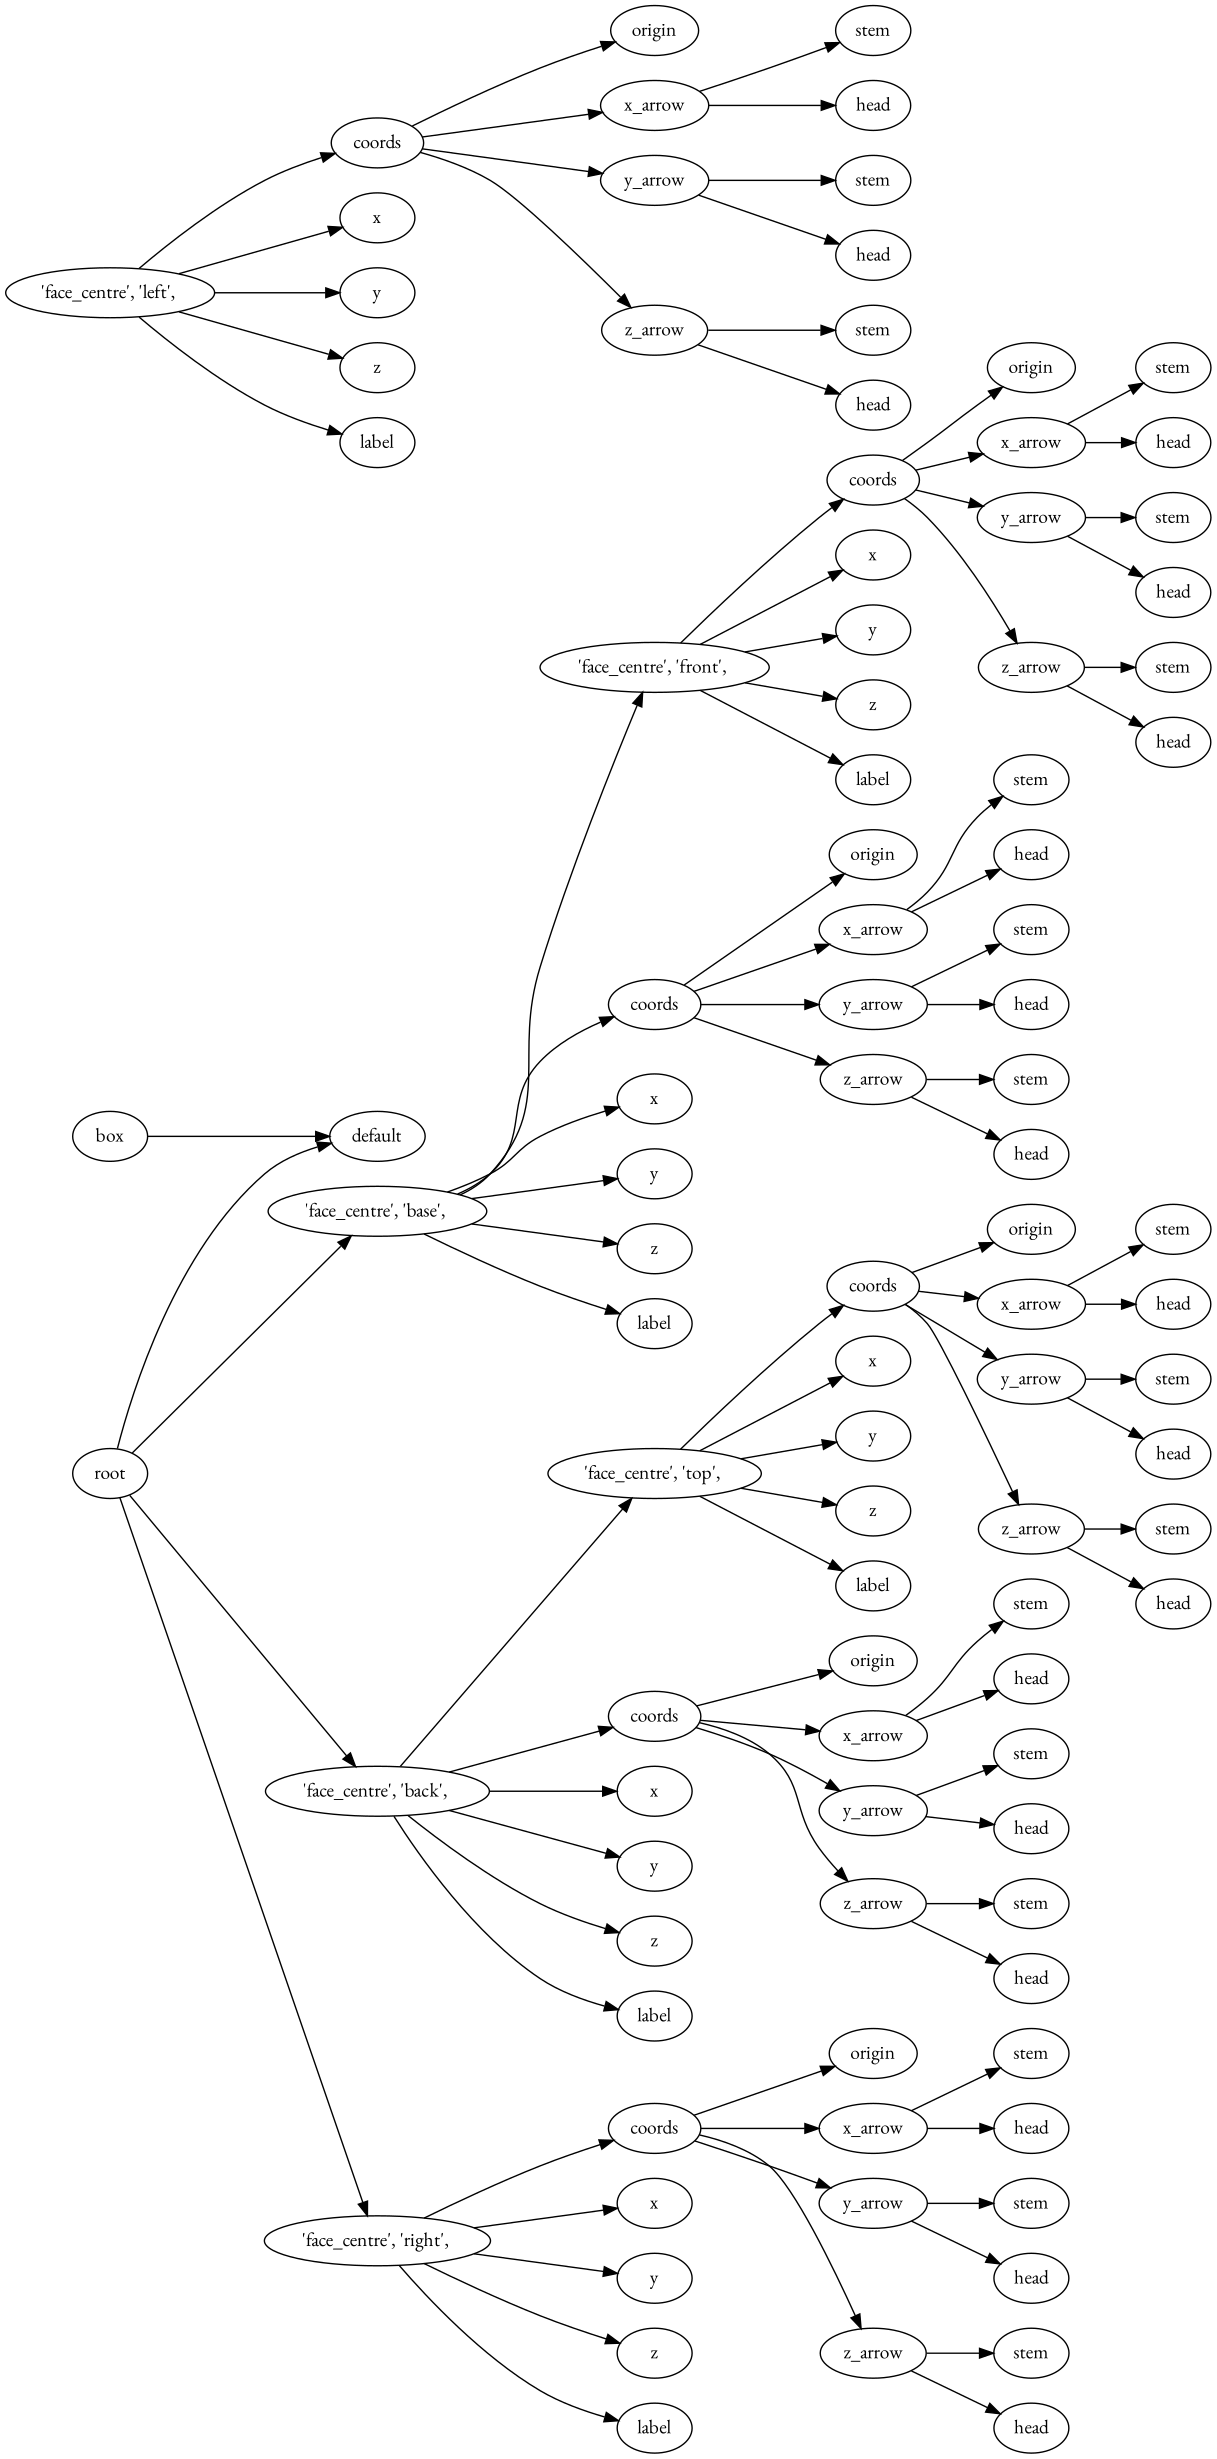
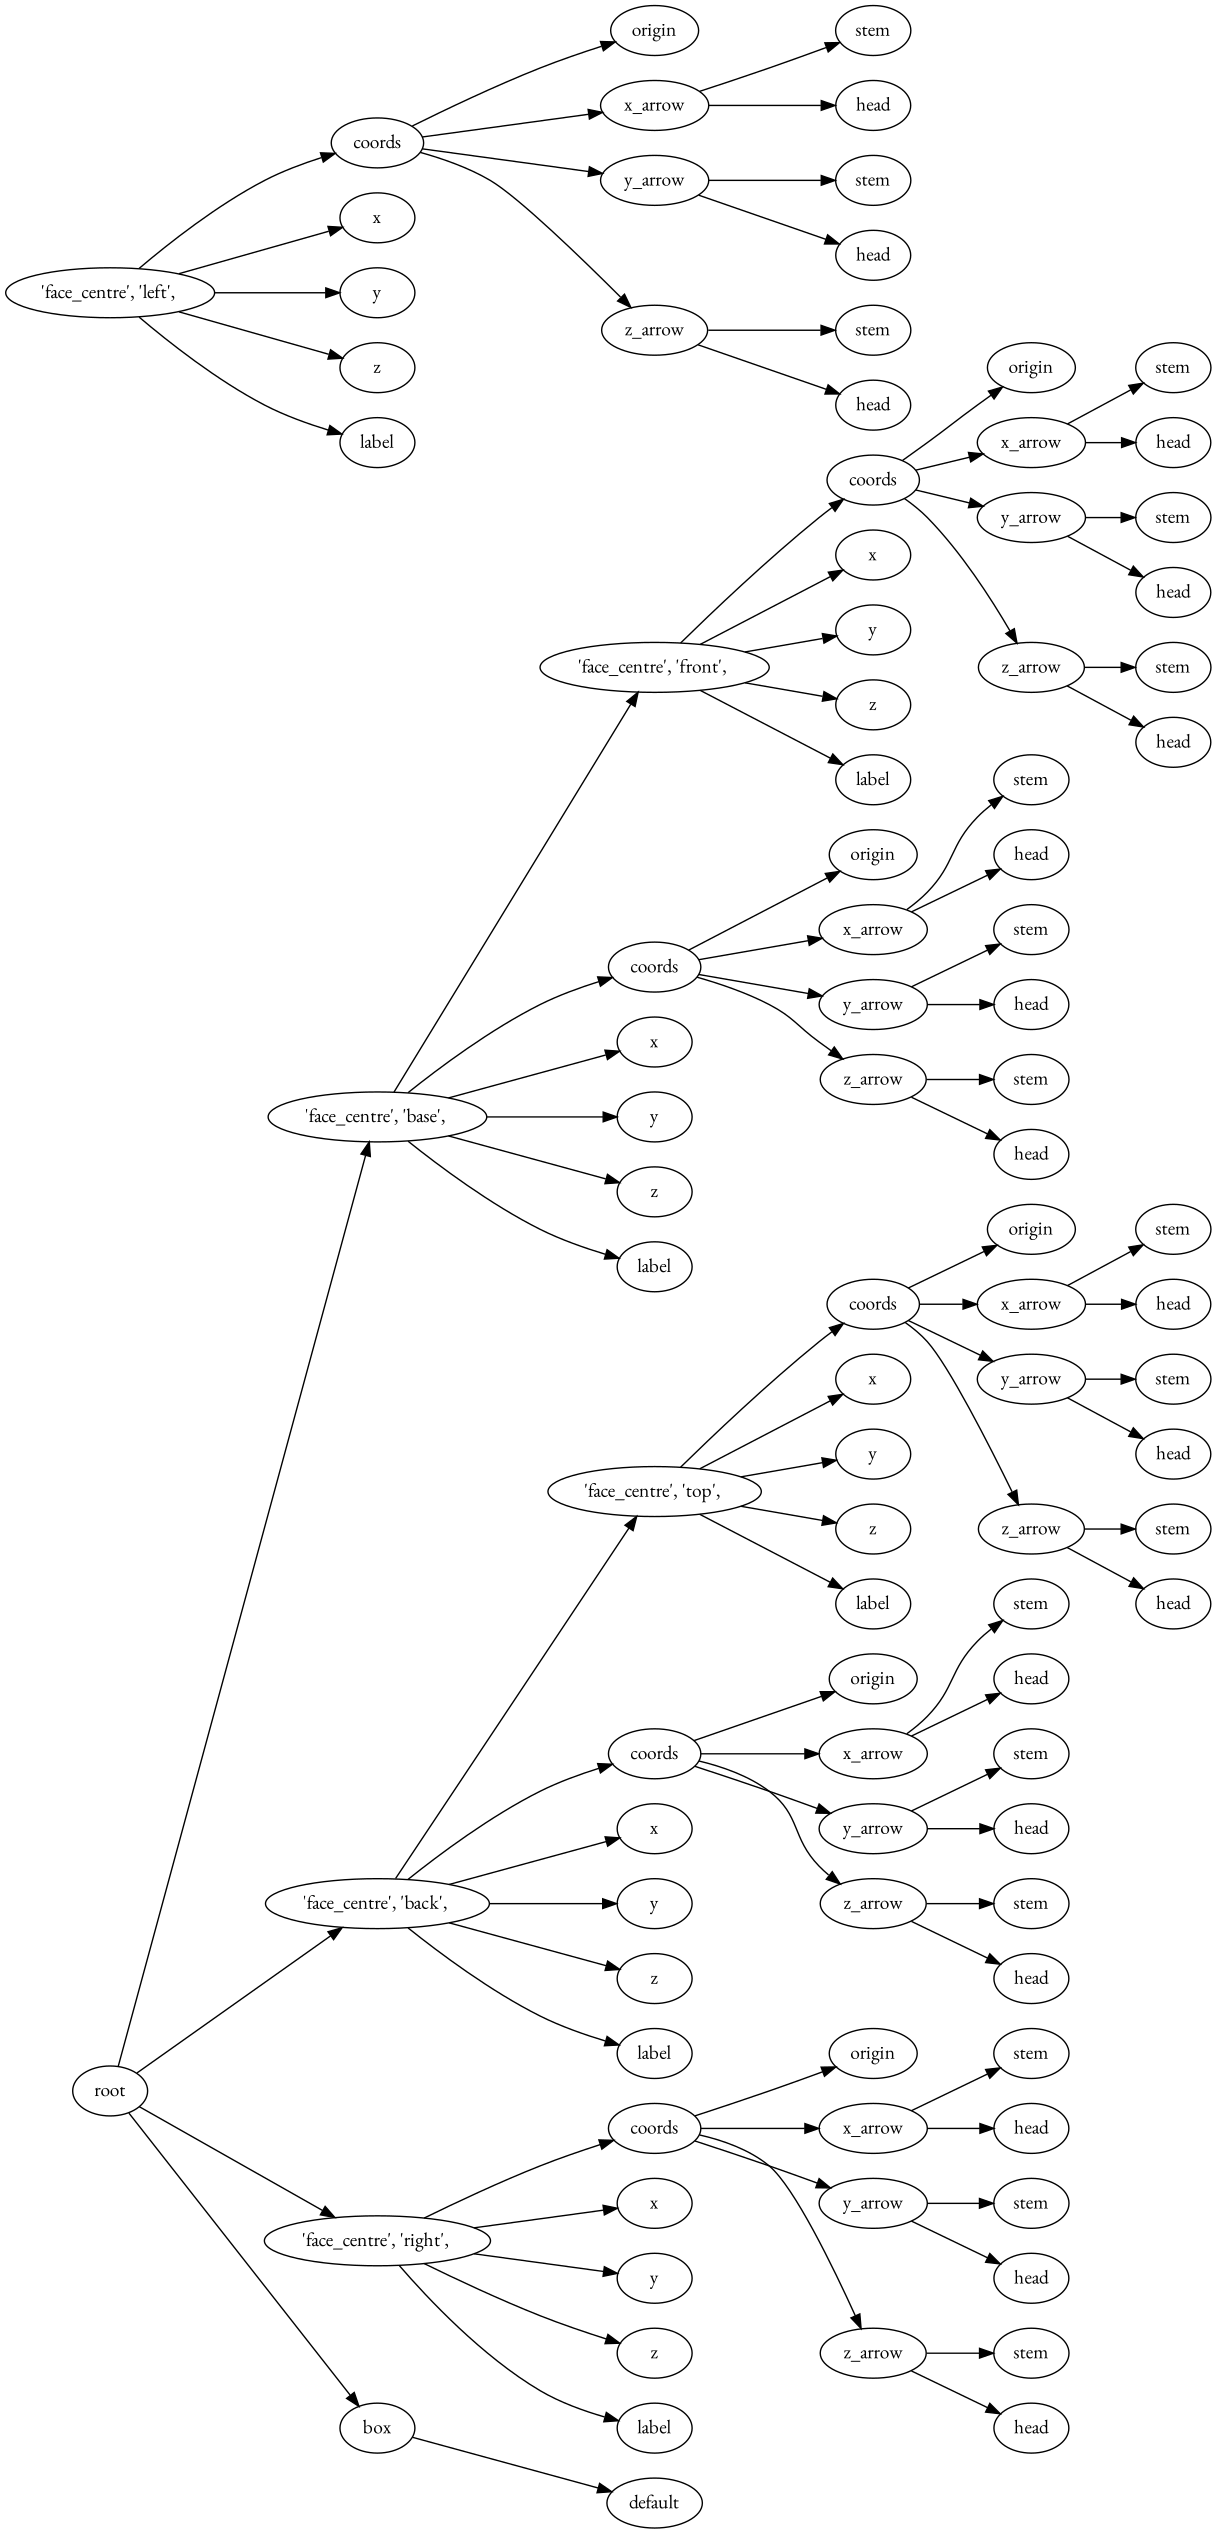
edge "root" -> "default": now "root" -> "box"
